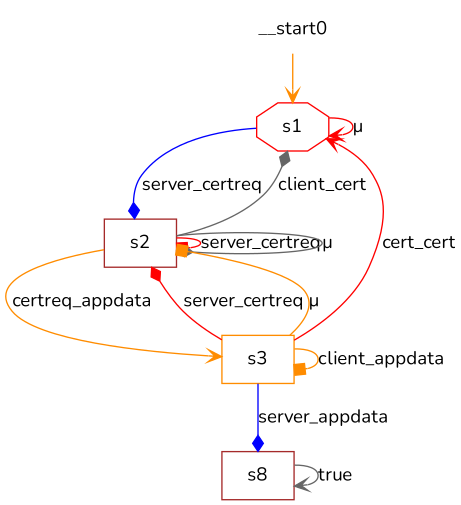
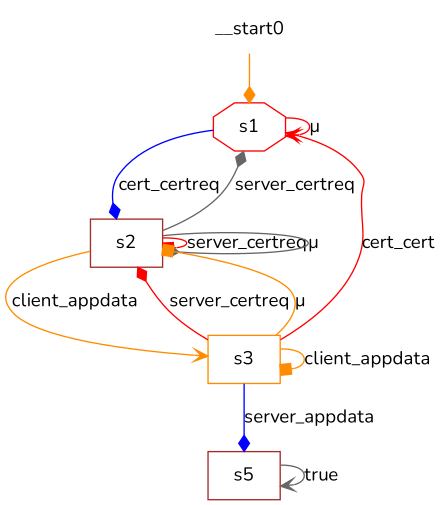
edge "__start0" -> "s1": arrowhead vee -> diamond
edge "s1" -> "s2": label "server_certreq" -> "cert_certreq"
edge "s2" -> "s1": label "client_cert" -> "server_certreq"
edge "s2" -> "s3": label "certreq_appdata" -> "client_appdata"
node "s8": label "s8" -> "s5"
